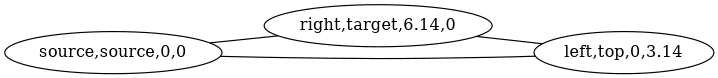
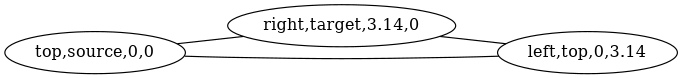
node "right,target,6.14,0": label "right,target,6.14,0" -> "right,target,3.14,0"
node "source,source,0,0": label "source,source,0,0" -> "top,source,0,0"
